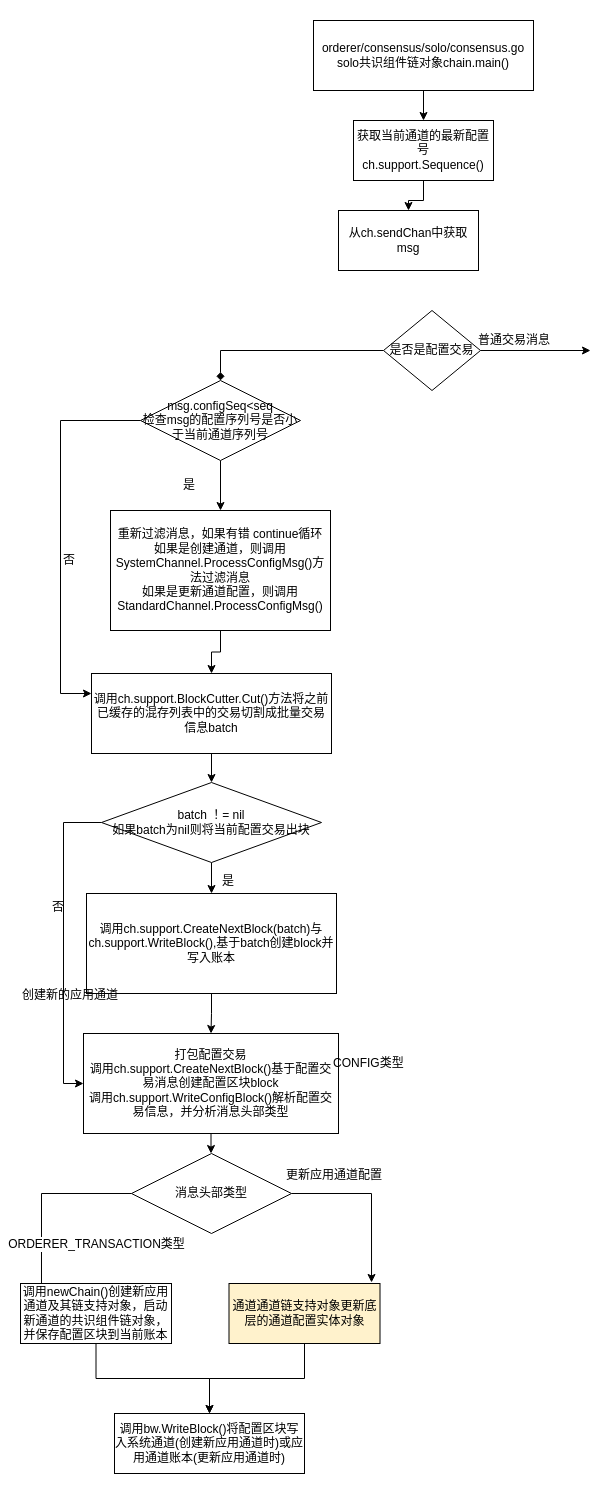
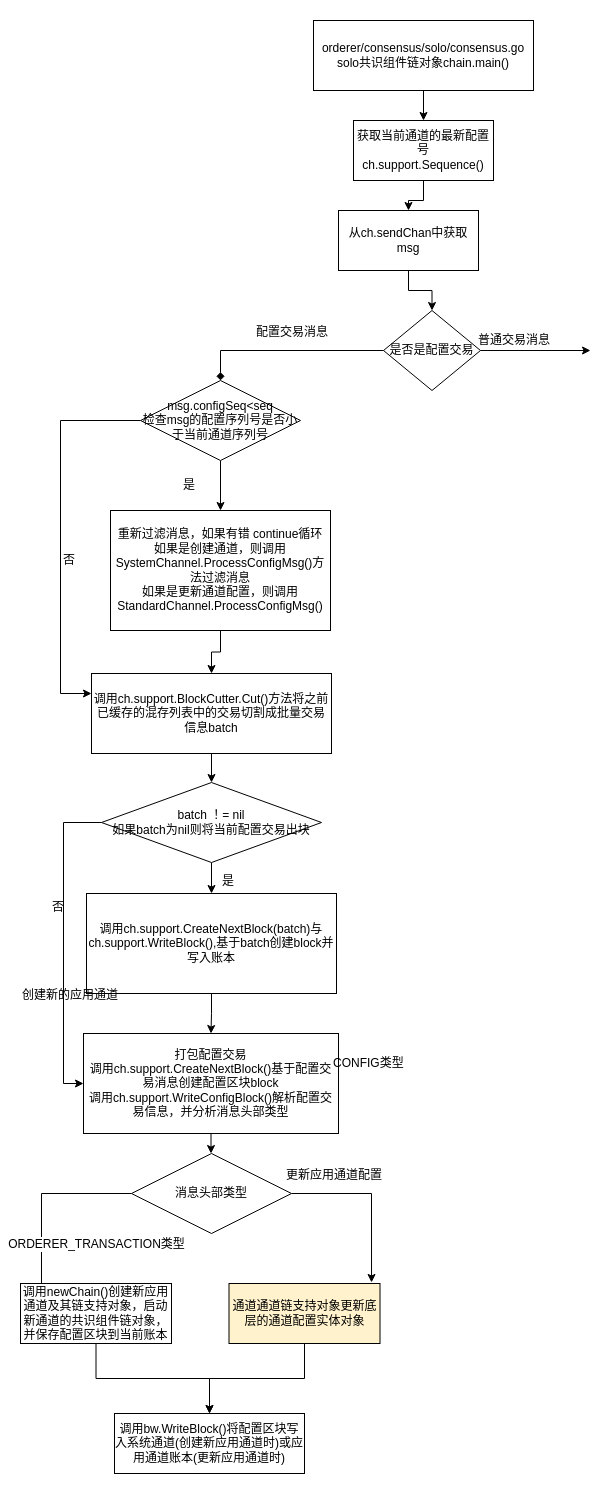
edge "从ch.sendChan中获取msg" -> "是否是配置交易": added
node "配置交易消息": added
